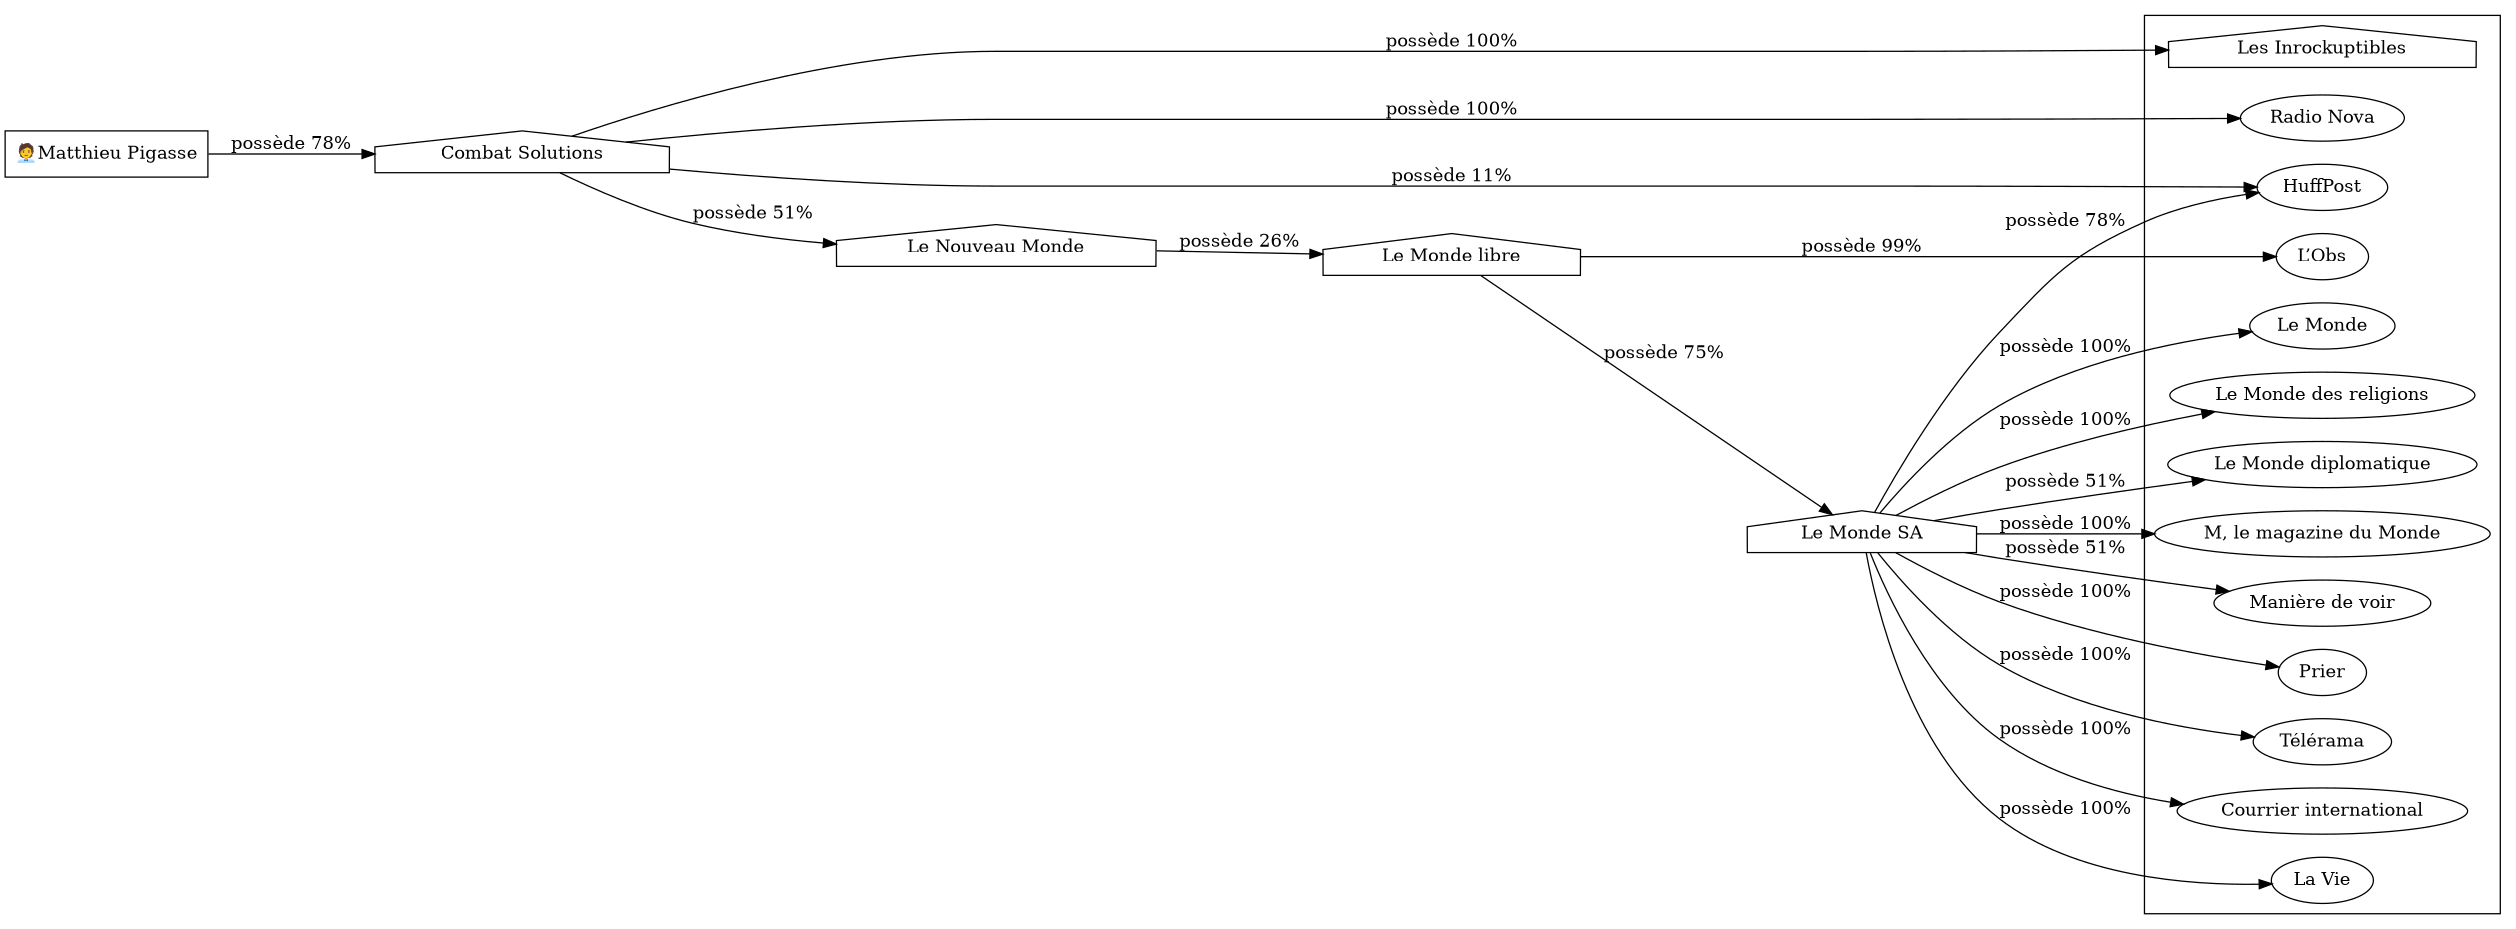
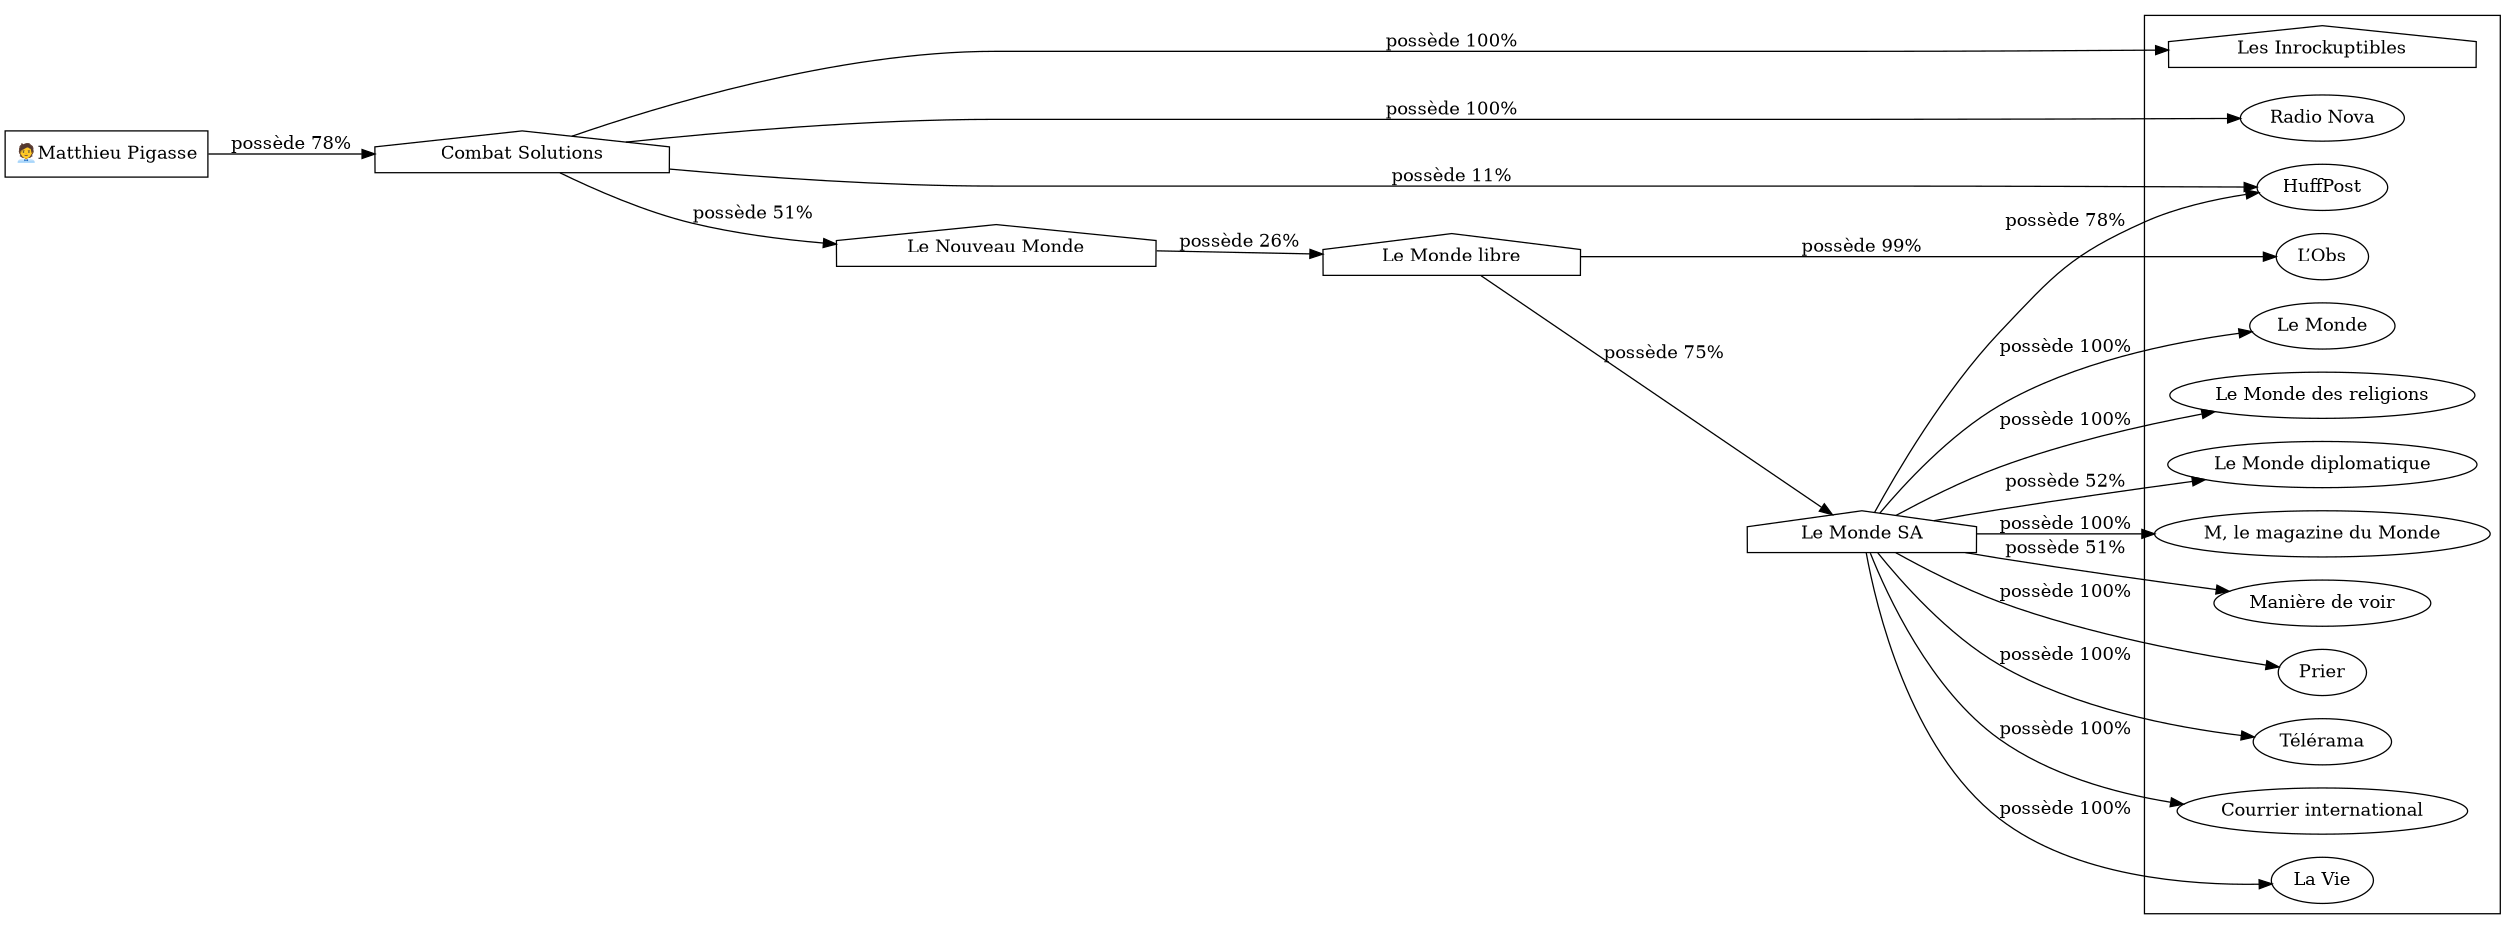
edge "Le Monde SA" -> "Le Monde diplomatique": label "possède 51%" -> "possède 52%"
